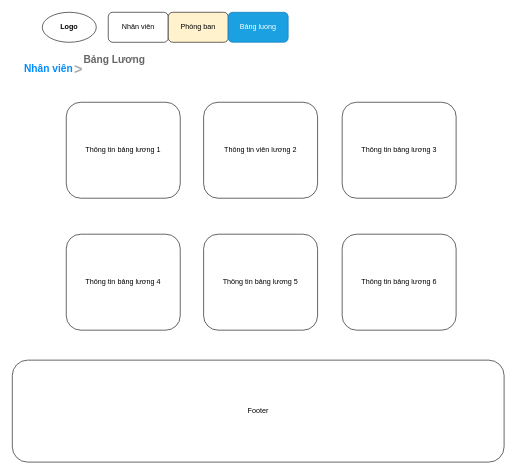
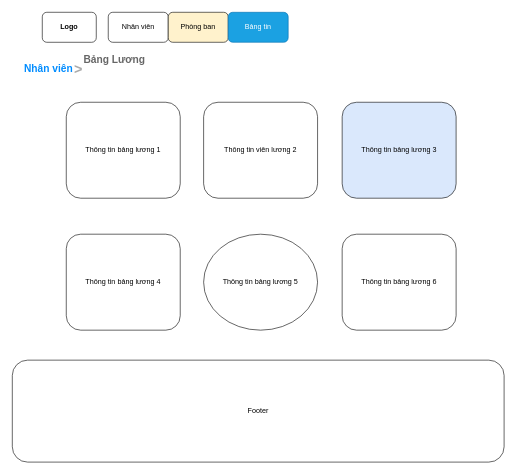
node "Logo": shape ellipse -> rounded rectangle
node "Bảng luong": label "Bảng luong" -> "Bảng tin"
node "Thông tin bảng lương 3": fillcolor #ffffff -> #dae8fc
node "Thông tin bảng lương 5": shape rounded rectangle -> ellipse
